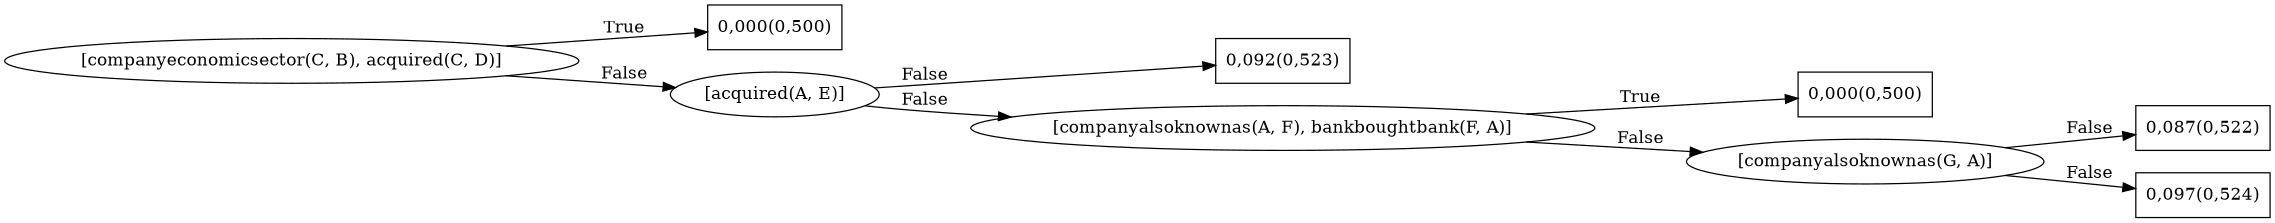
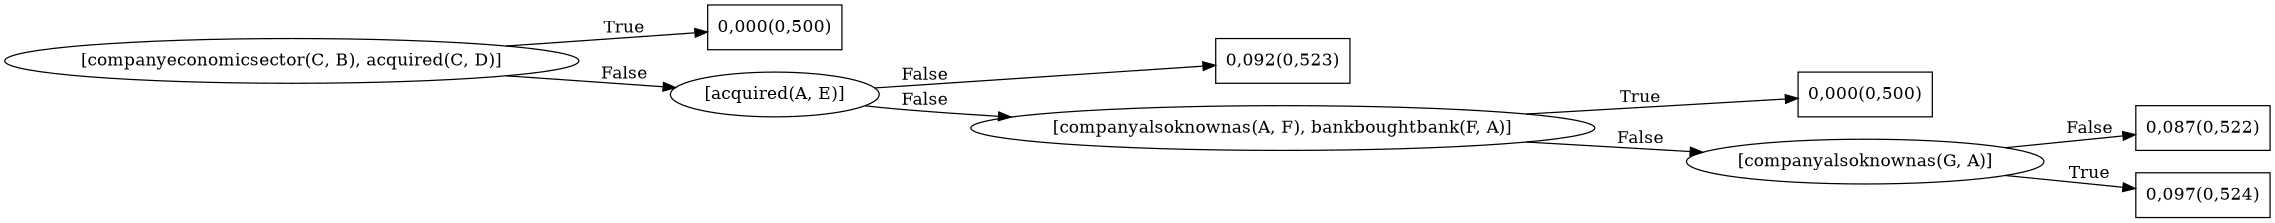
edge "[companyalsoknownas(G, A)]" -> "0,097(0,524)": label "False" -> "True"
